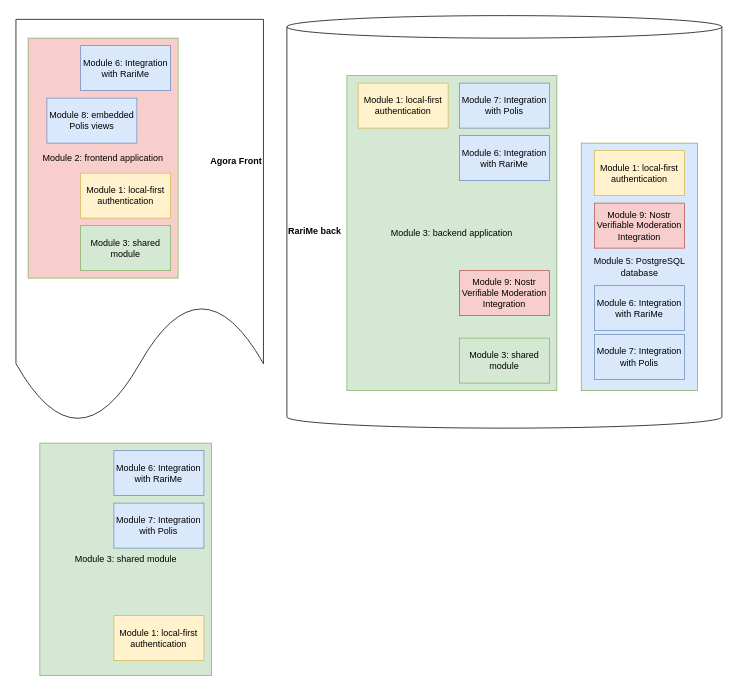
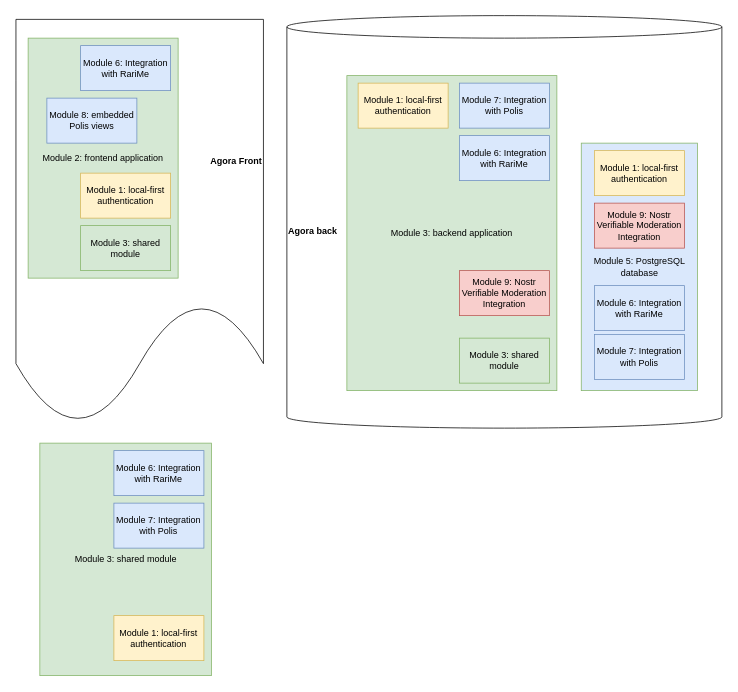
node "Module 2: frontend application": fillcolor #f8cecc -> #d5e8d4
node "RariMe back": label "RariMe back" -> "Agora back"
